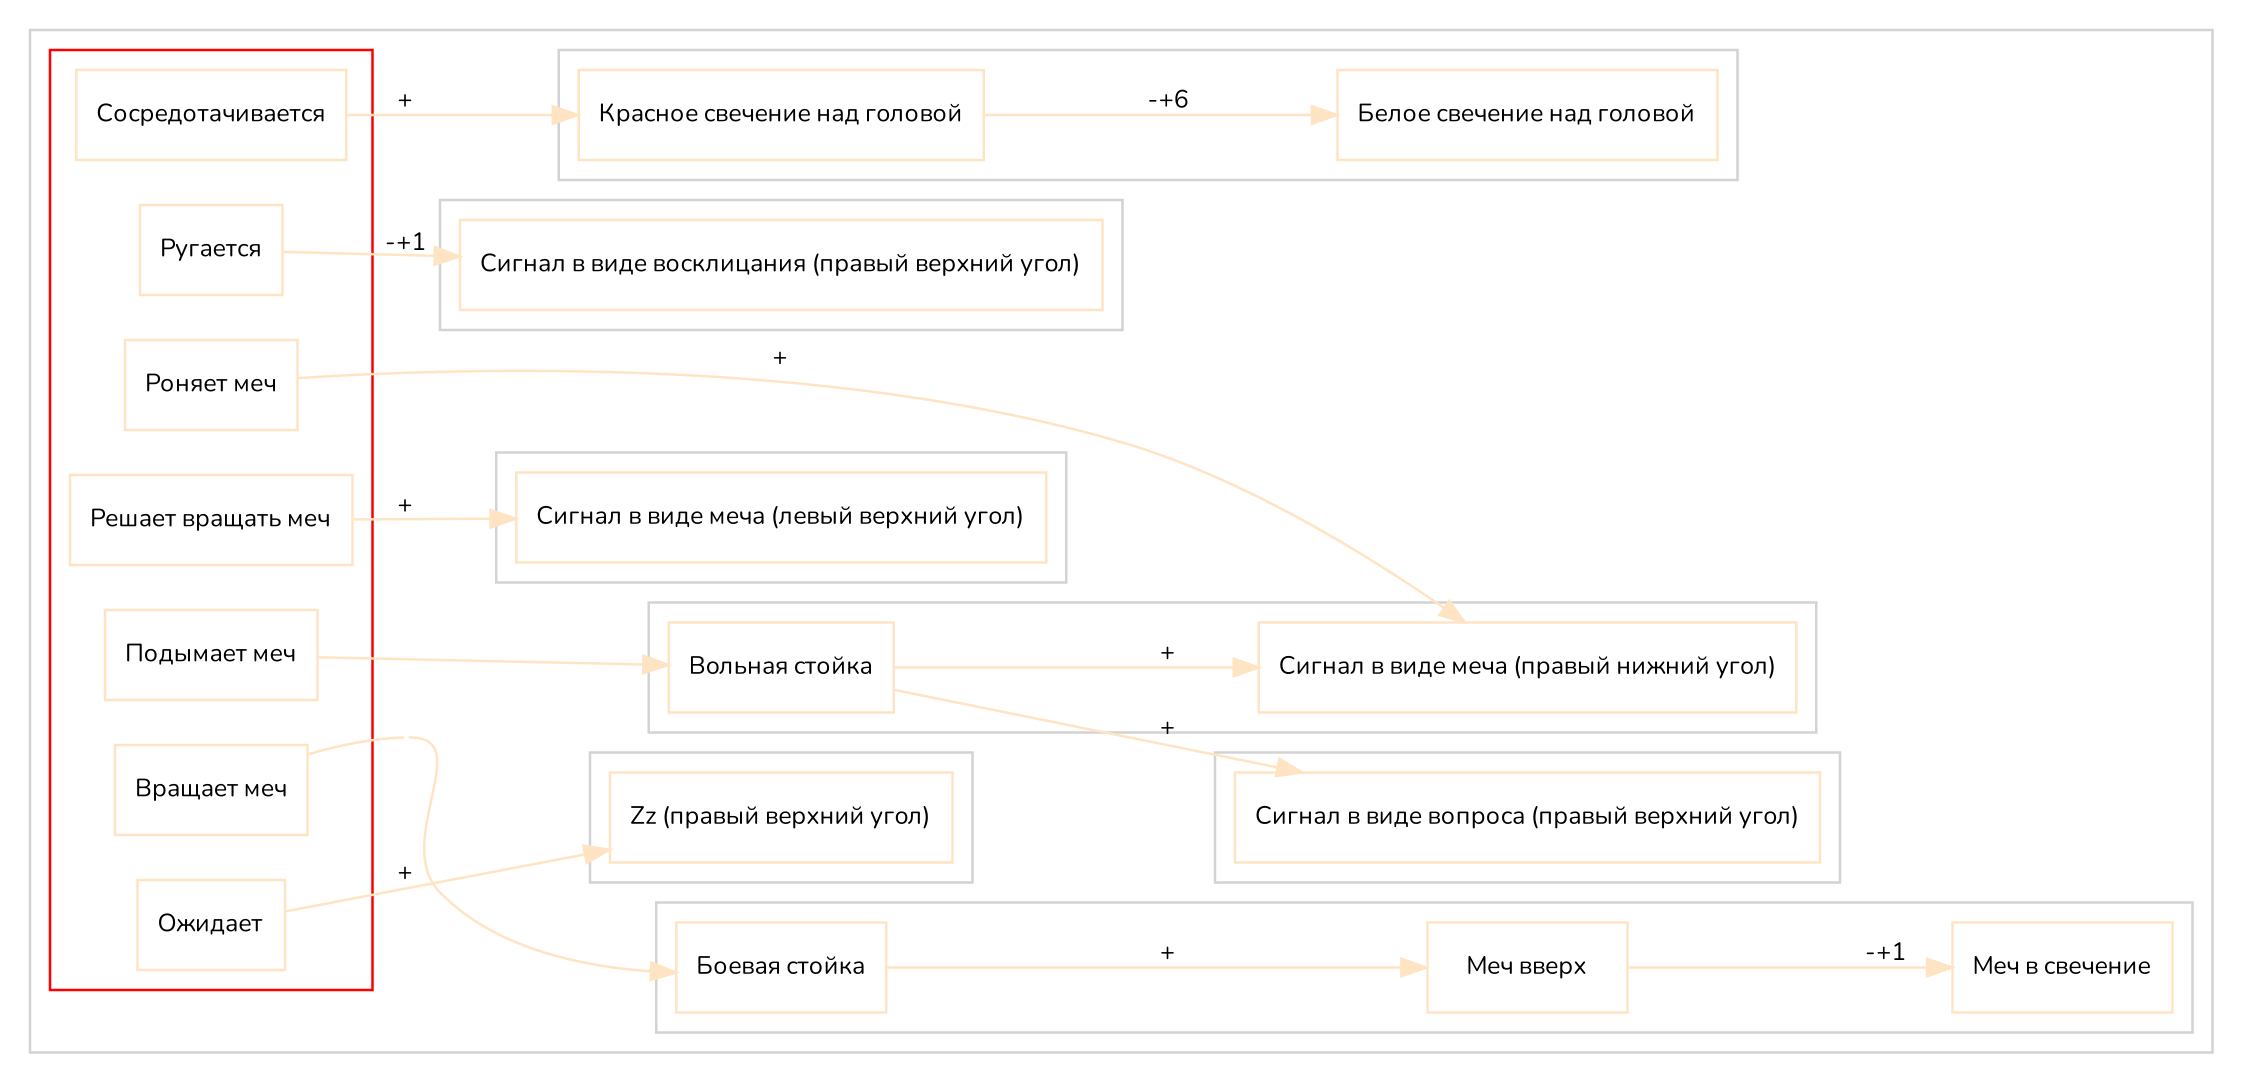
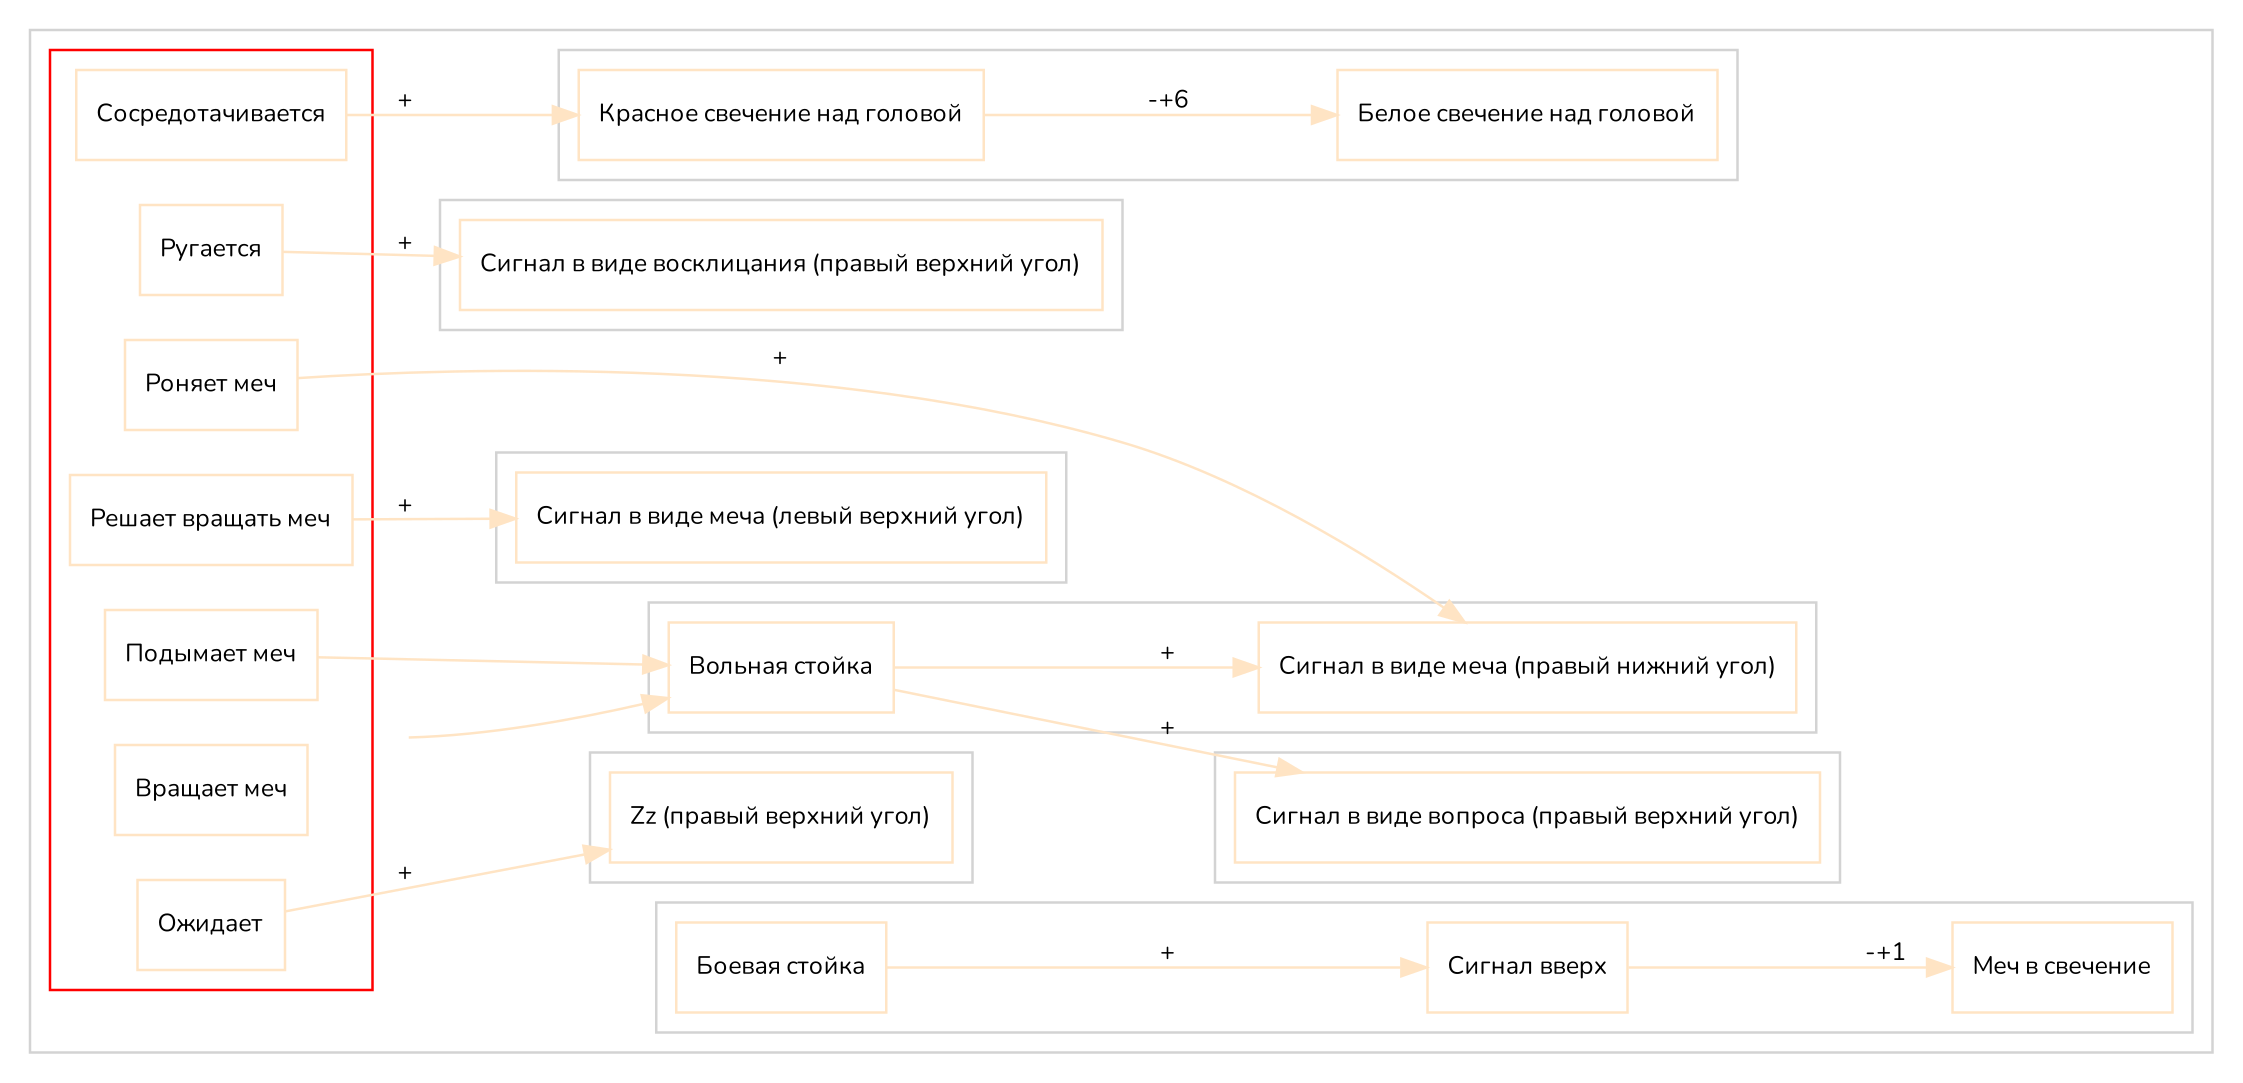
edge "Ругается" -> "Сигнал в виде восклицания (правый верхний угол)": label "-+1" -> "+"
edge "Вращает меч" -> "Боевая стойка": now "Вращает меч" -> "Вольная стойка"
node "Меч вверх": label "Меч вверх" -> "Сигнал вверх"
